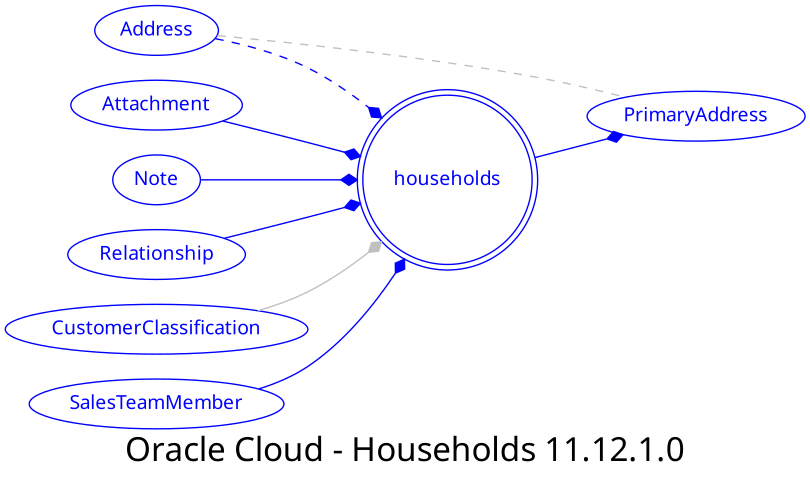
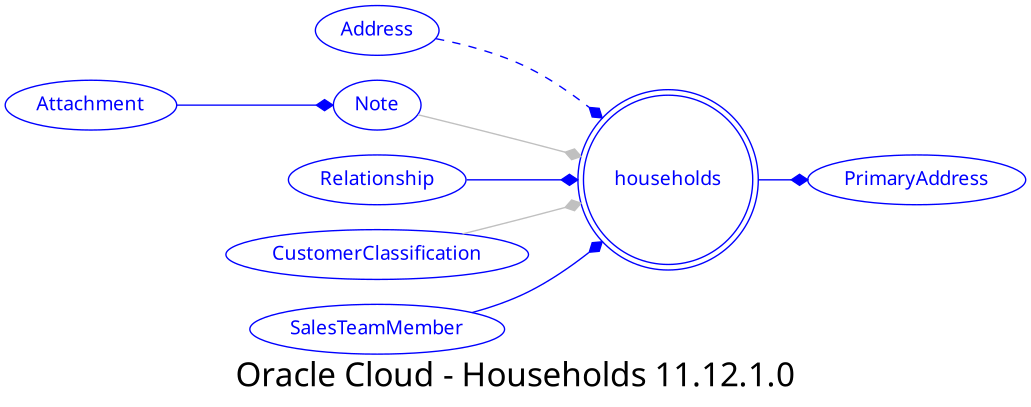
edge "Address" -- "PrimaryAddress": removed
edge "Attachment" -> "households": now "Attachment" -> "Note"
edge "Note" -> "households": color blue -> grey
